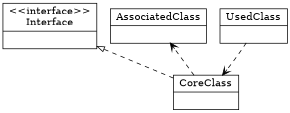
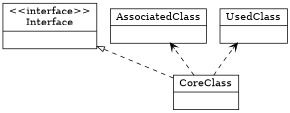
edge "UsedClass" -> "CoreClass": reversed
